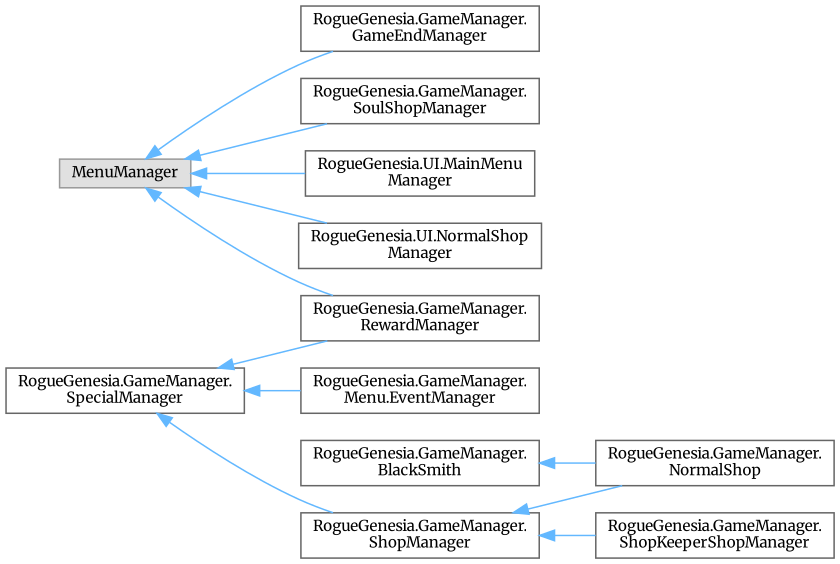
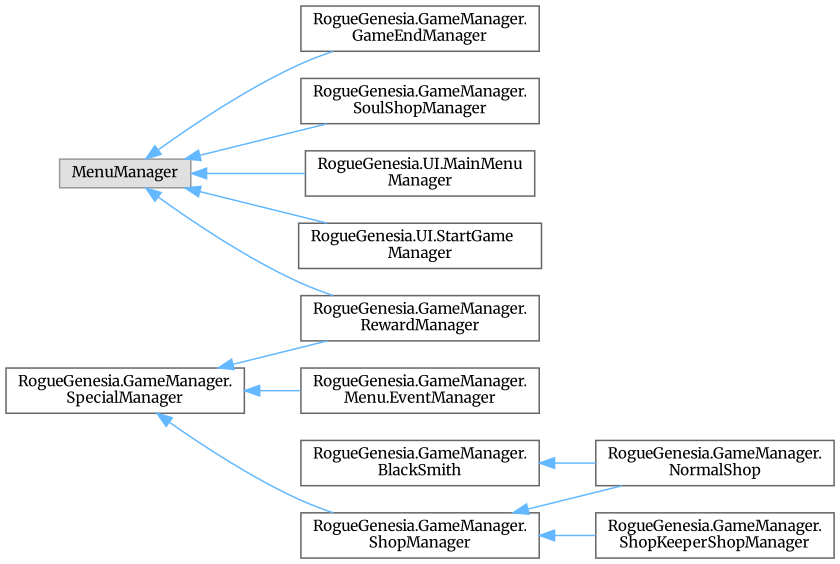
node "RogueGenesia.UI.NormalShop Manager": label "RogueGenesia.UI.NormalShop Manager" -> "RogueGenesia.UI.StartGame Manager"
